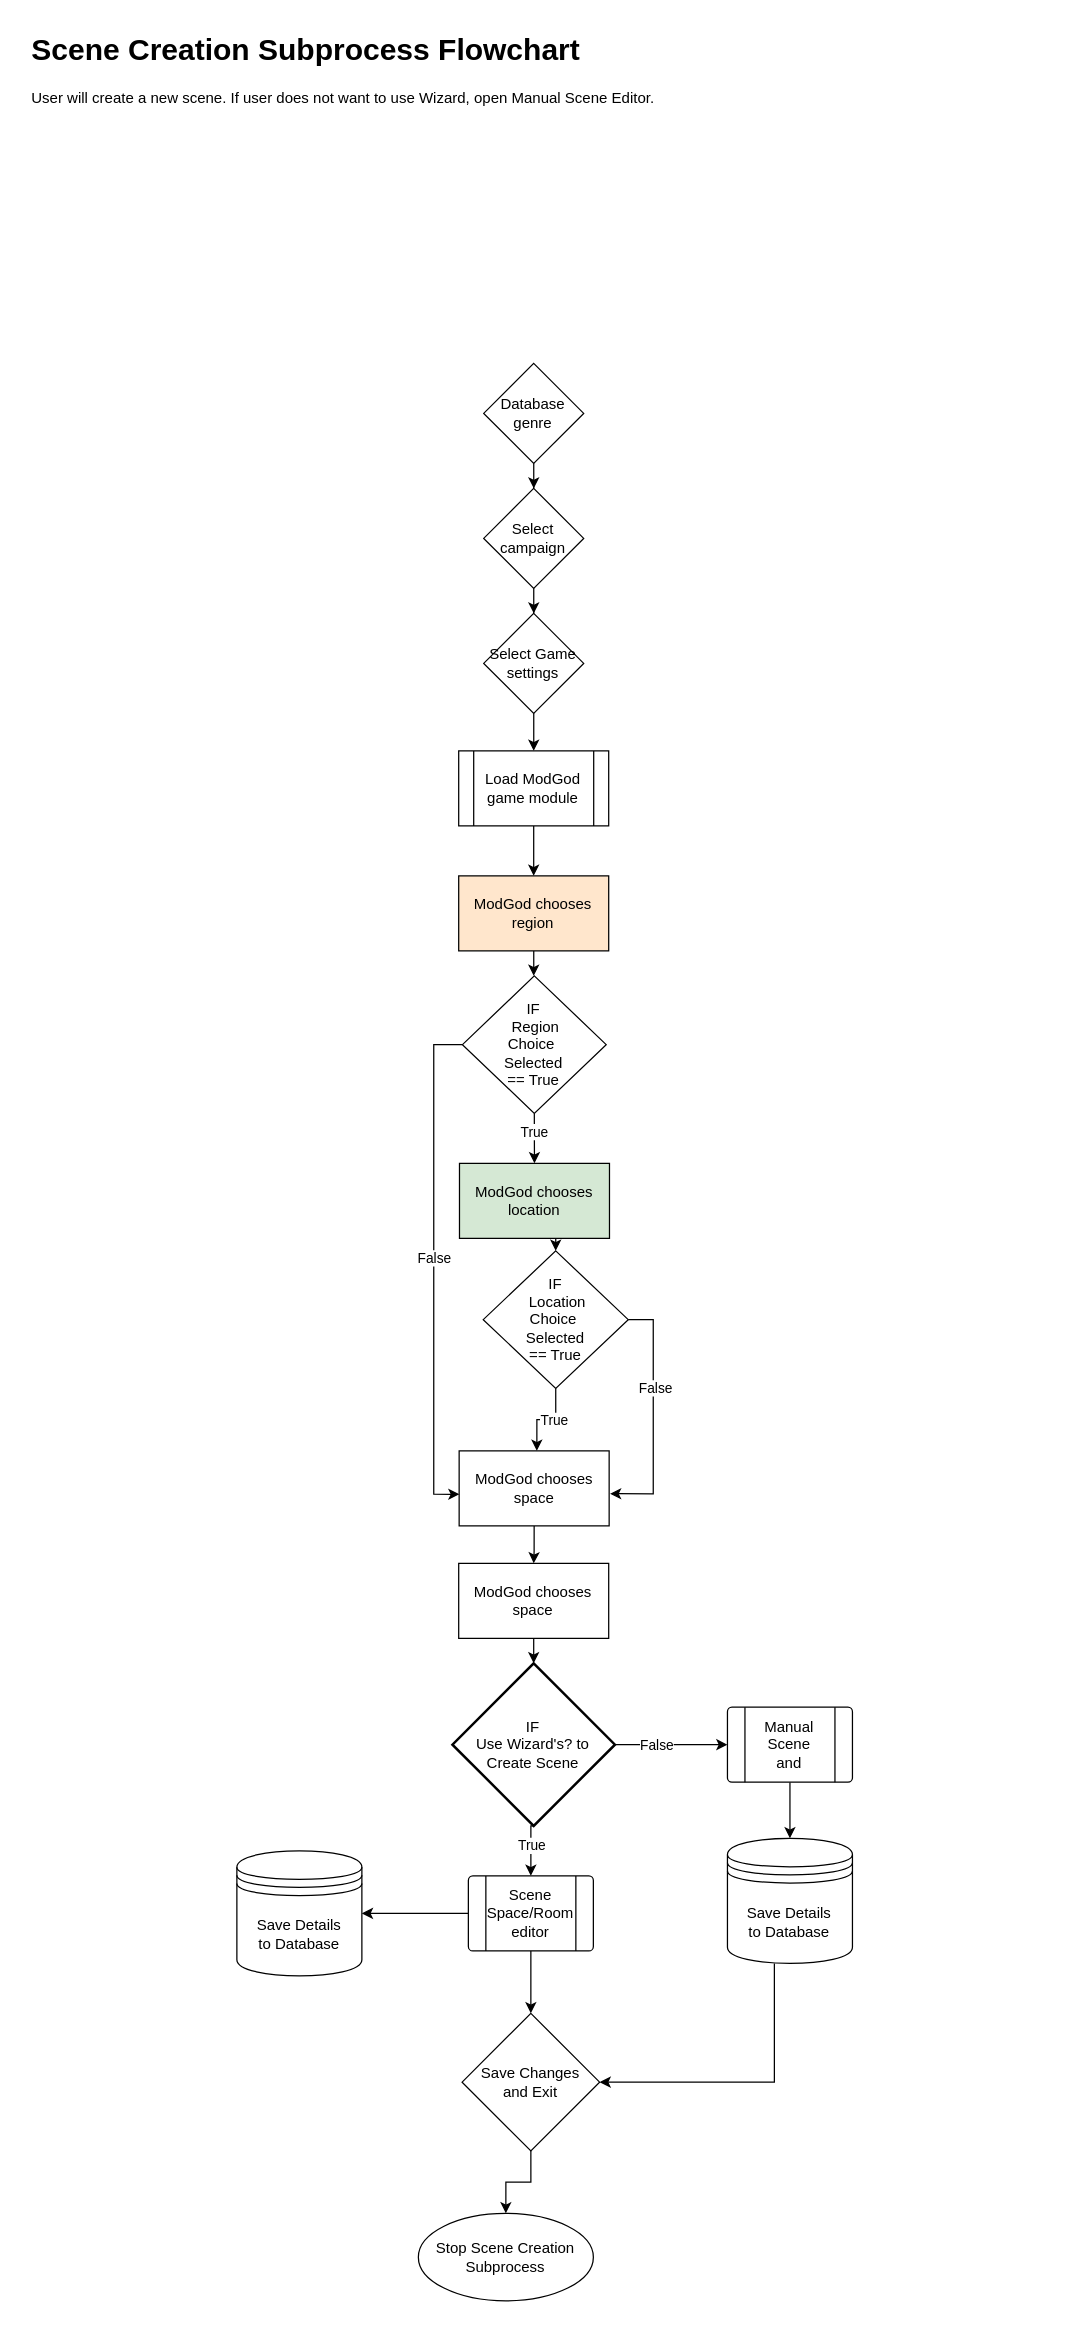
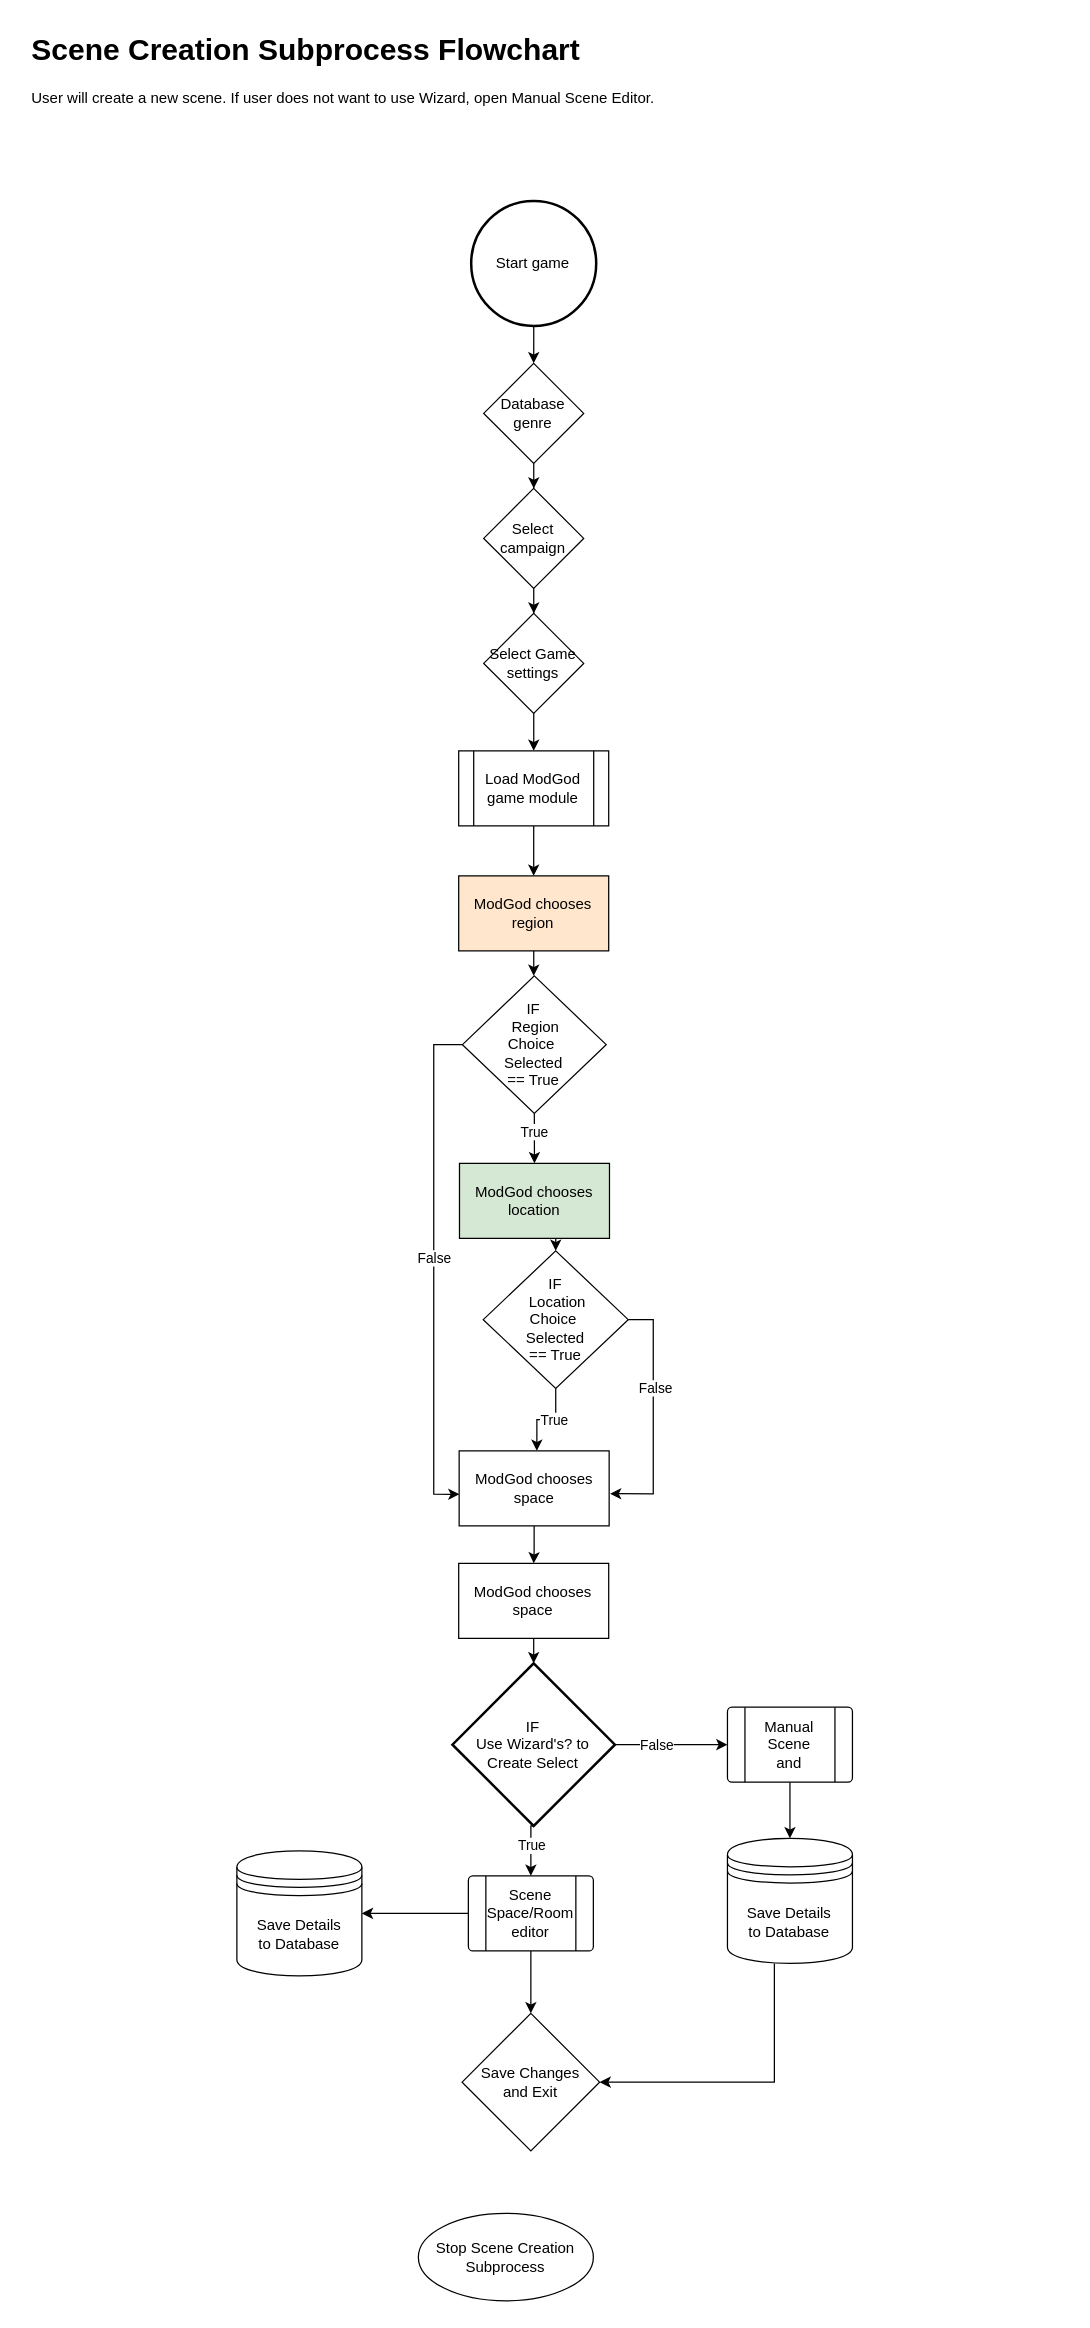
node "Start game": added
edge "Start game" -> "Database genre": added
node "IF Use Wizard's? to Create Scene": label "IF Use Wizard's? to Create Scene" -> "IF Use Wizard's? to Create Select"
edge "Save Changes and Exit" -> "Stop Scene Creation Subprocess": removed
